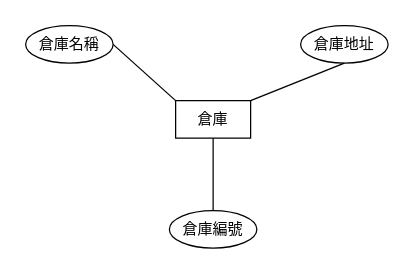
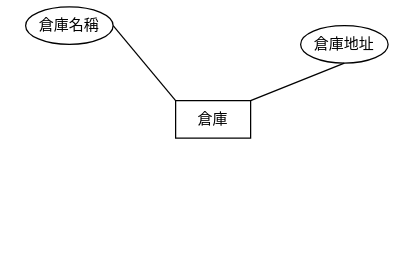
node "倉庫名稱": moved (69, 44) -> (69, 26)
edge "倉庫" -- "倉庫編號": removed
node "倉庫編號": removed
